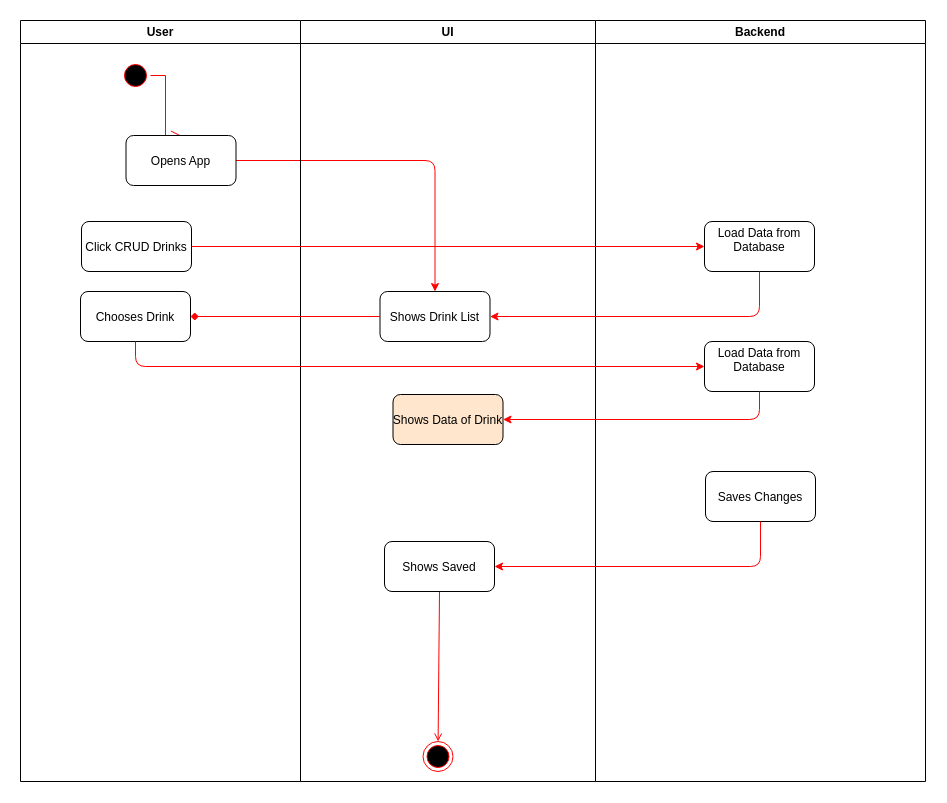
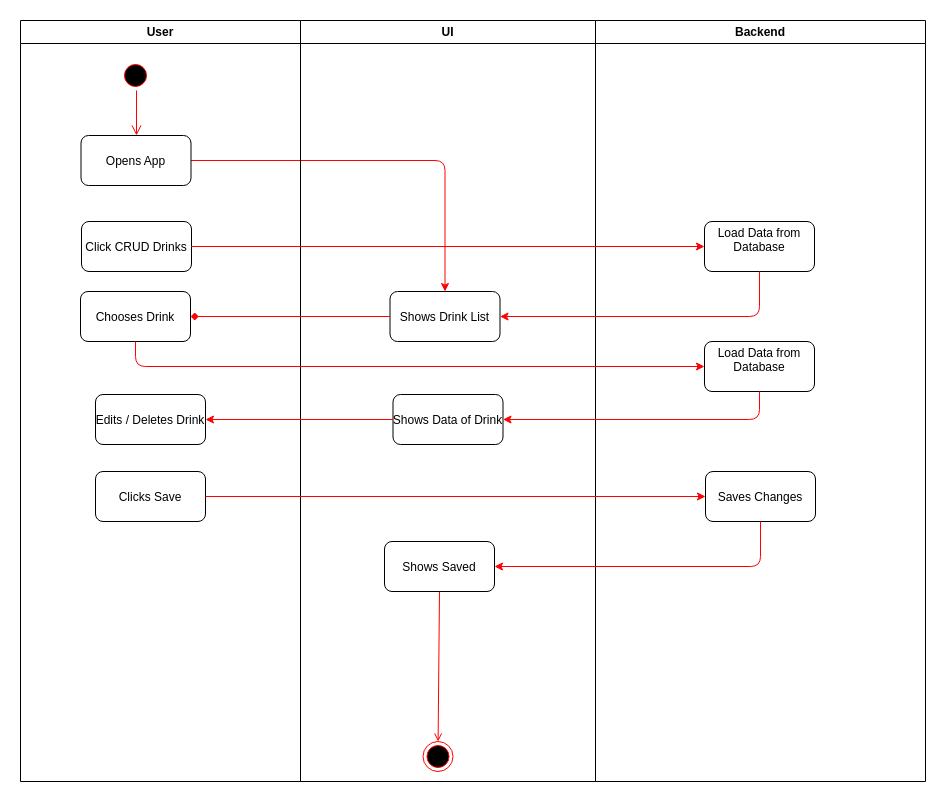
node "Opens App": moved (181, 161) -> (136, 161)
node "Shows Drink List": moved (435, 317) -> (445, 317)
node "Edits / Deletes Drink": added
edge "Shows Data of Drink" -> "Edits / Deletes Drink": added
node "Shows Data of Drink": fillcolor #ffe6cc -> #ffffff
node "Clicks Save": added
edge "Clicks Save" -> "Saves Changes": added
